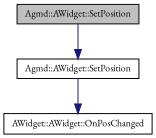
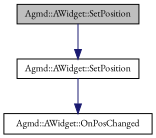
node "AWidget::AWidget::OnPosChanged": label "AWidget::AWidget::OnPosChanged" -> "Agmd::AWidget::OnPosChanged"
